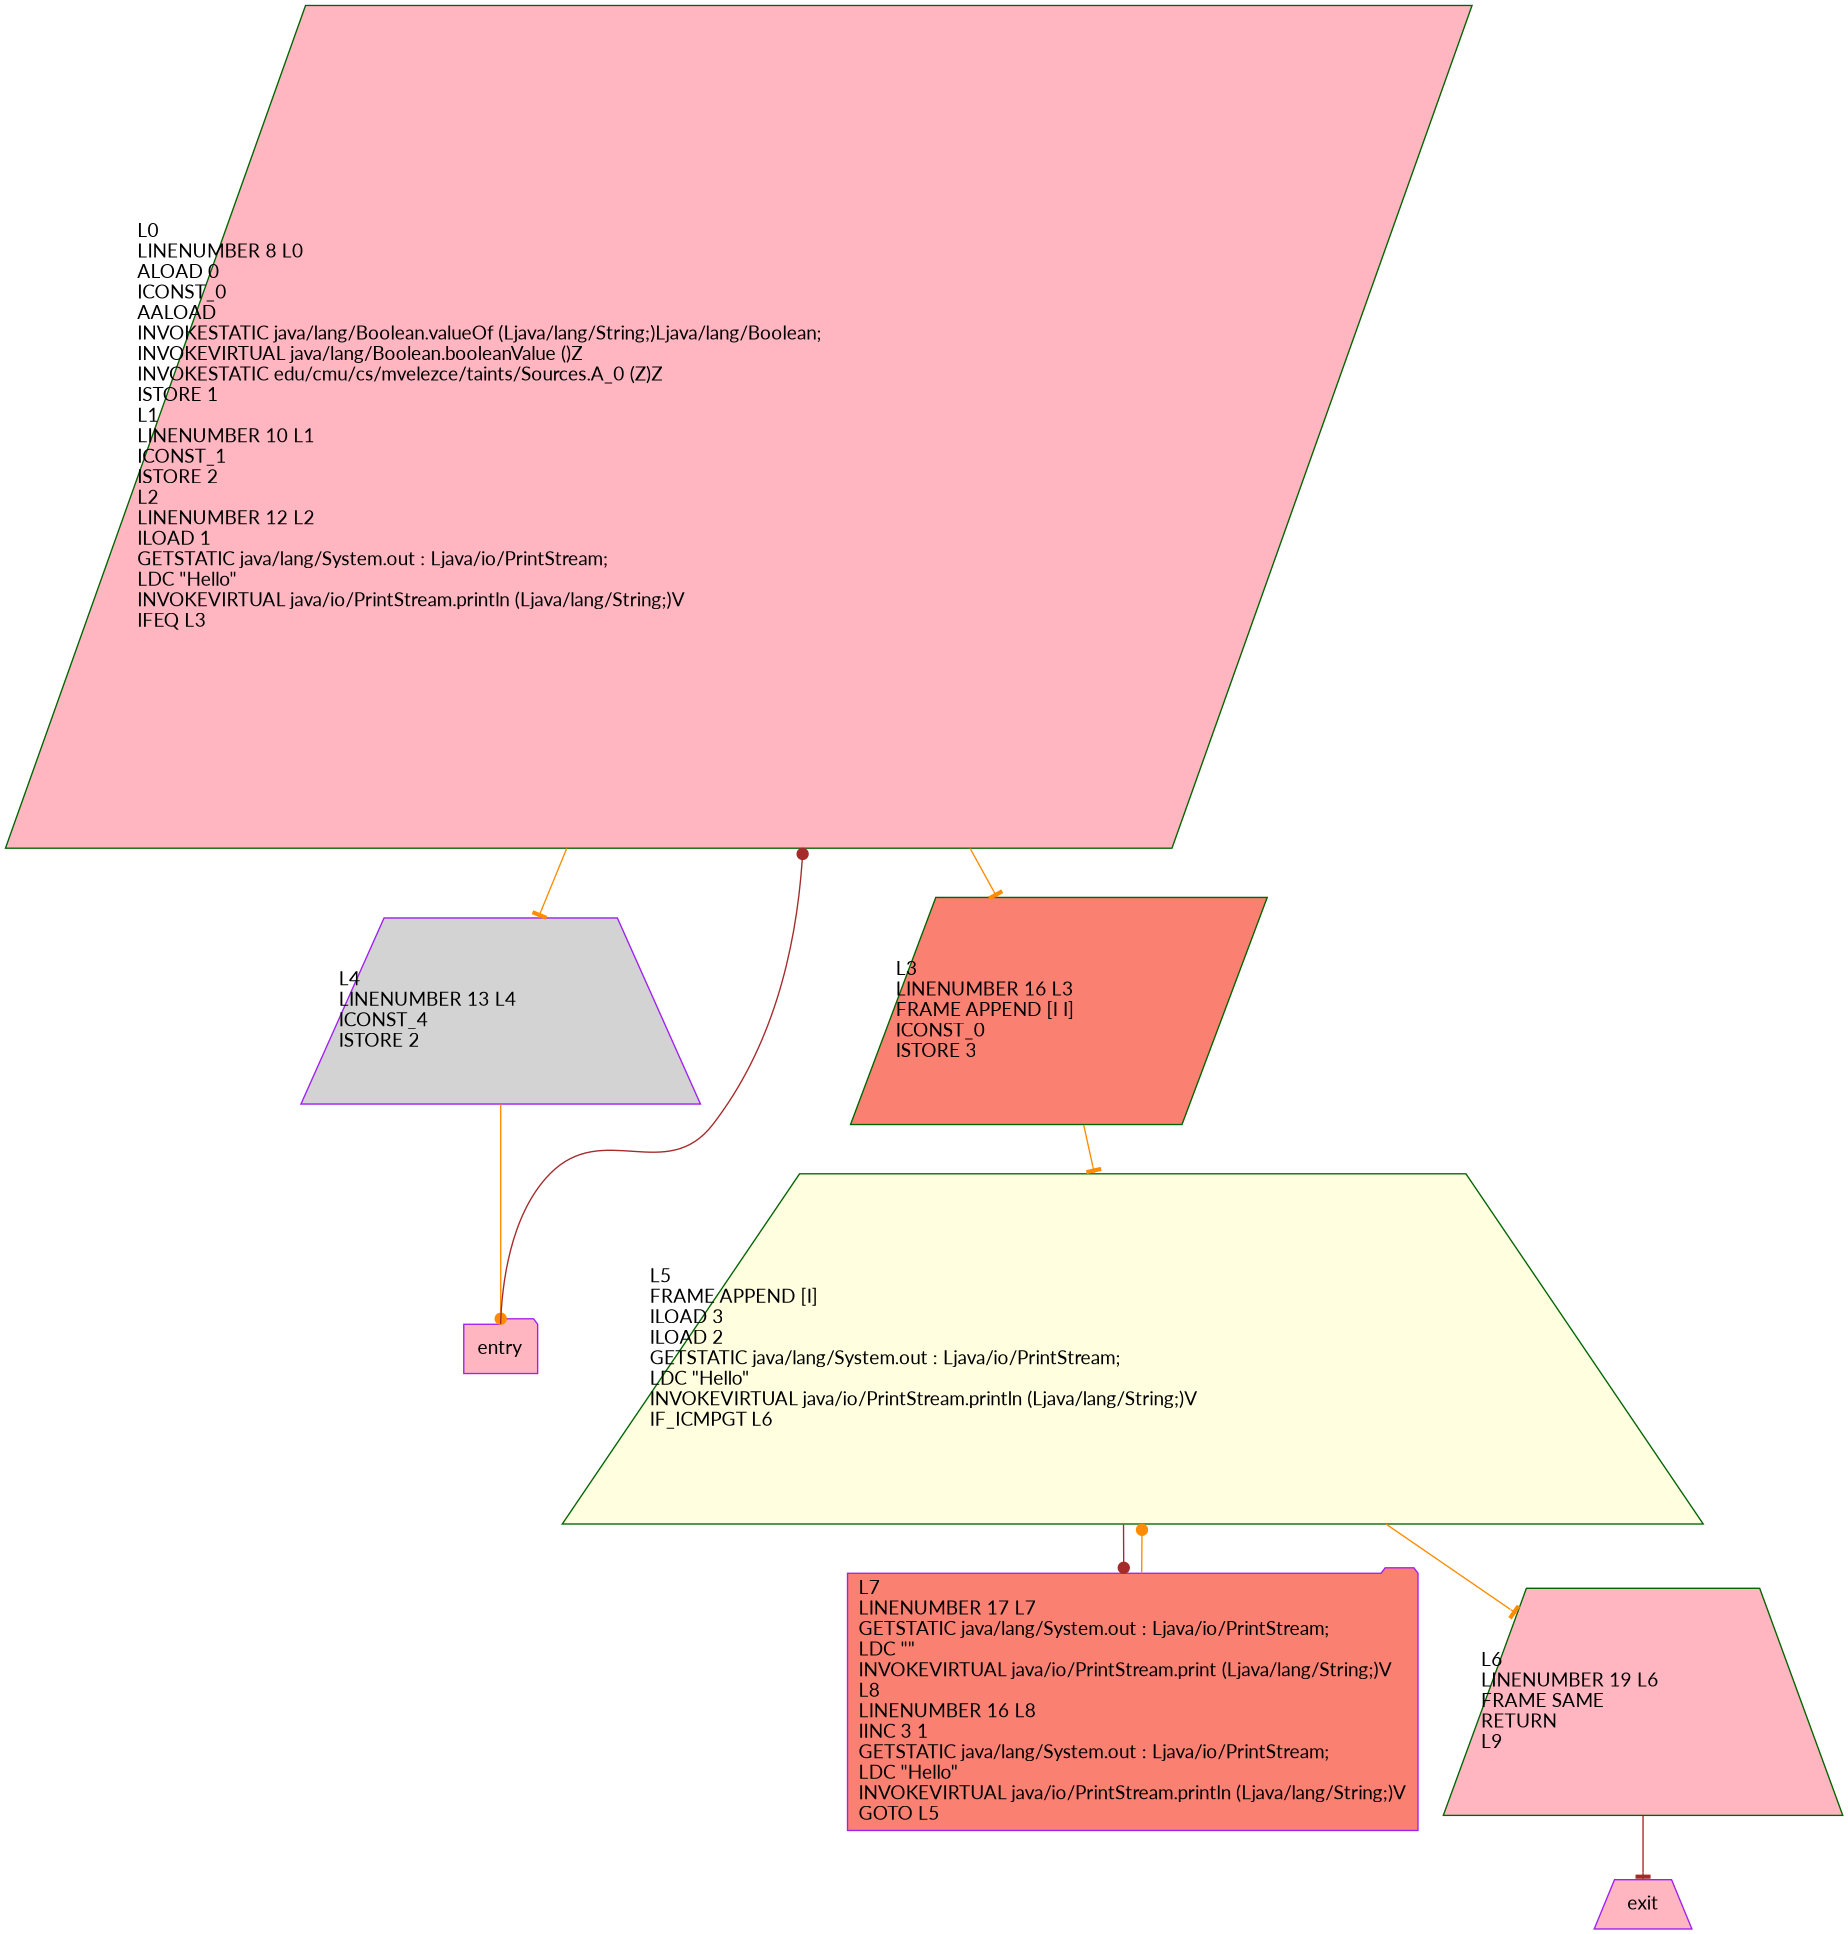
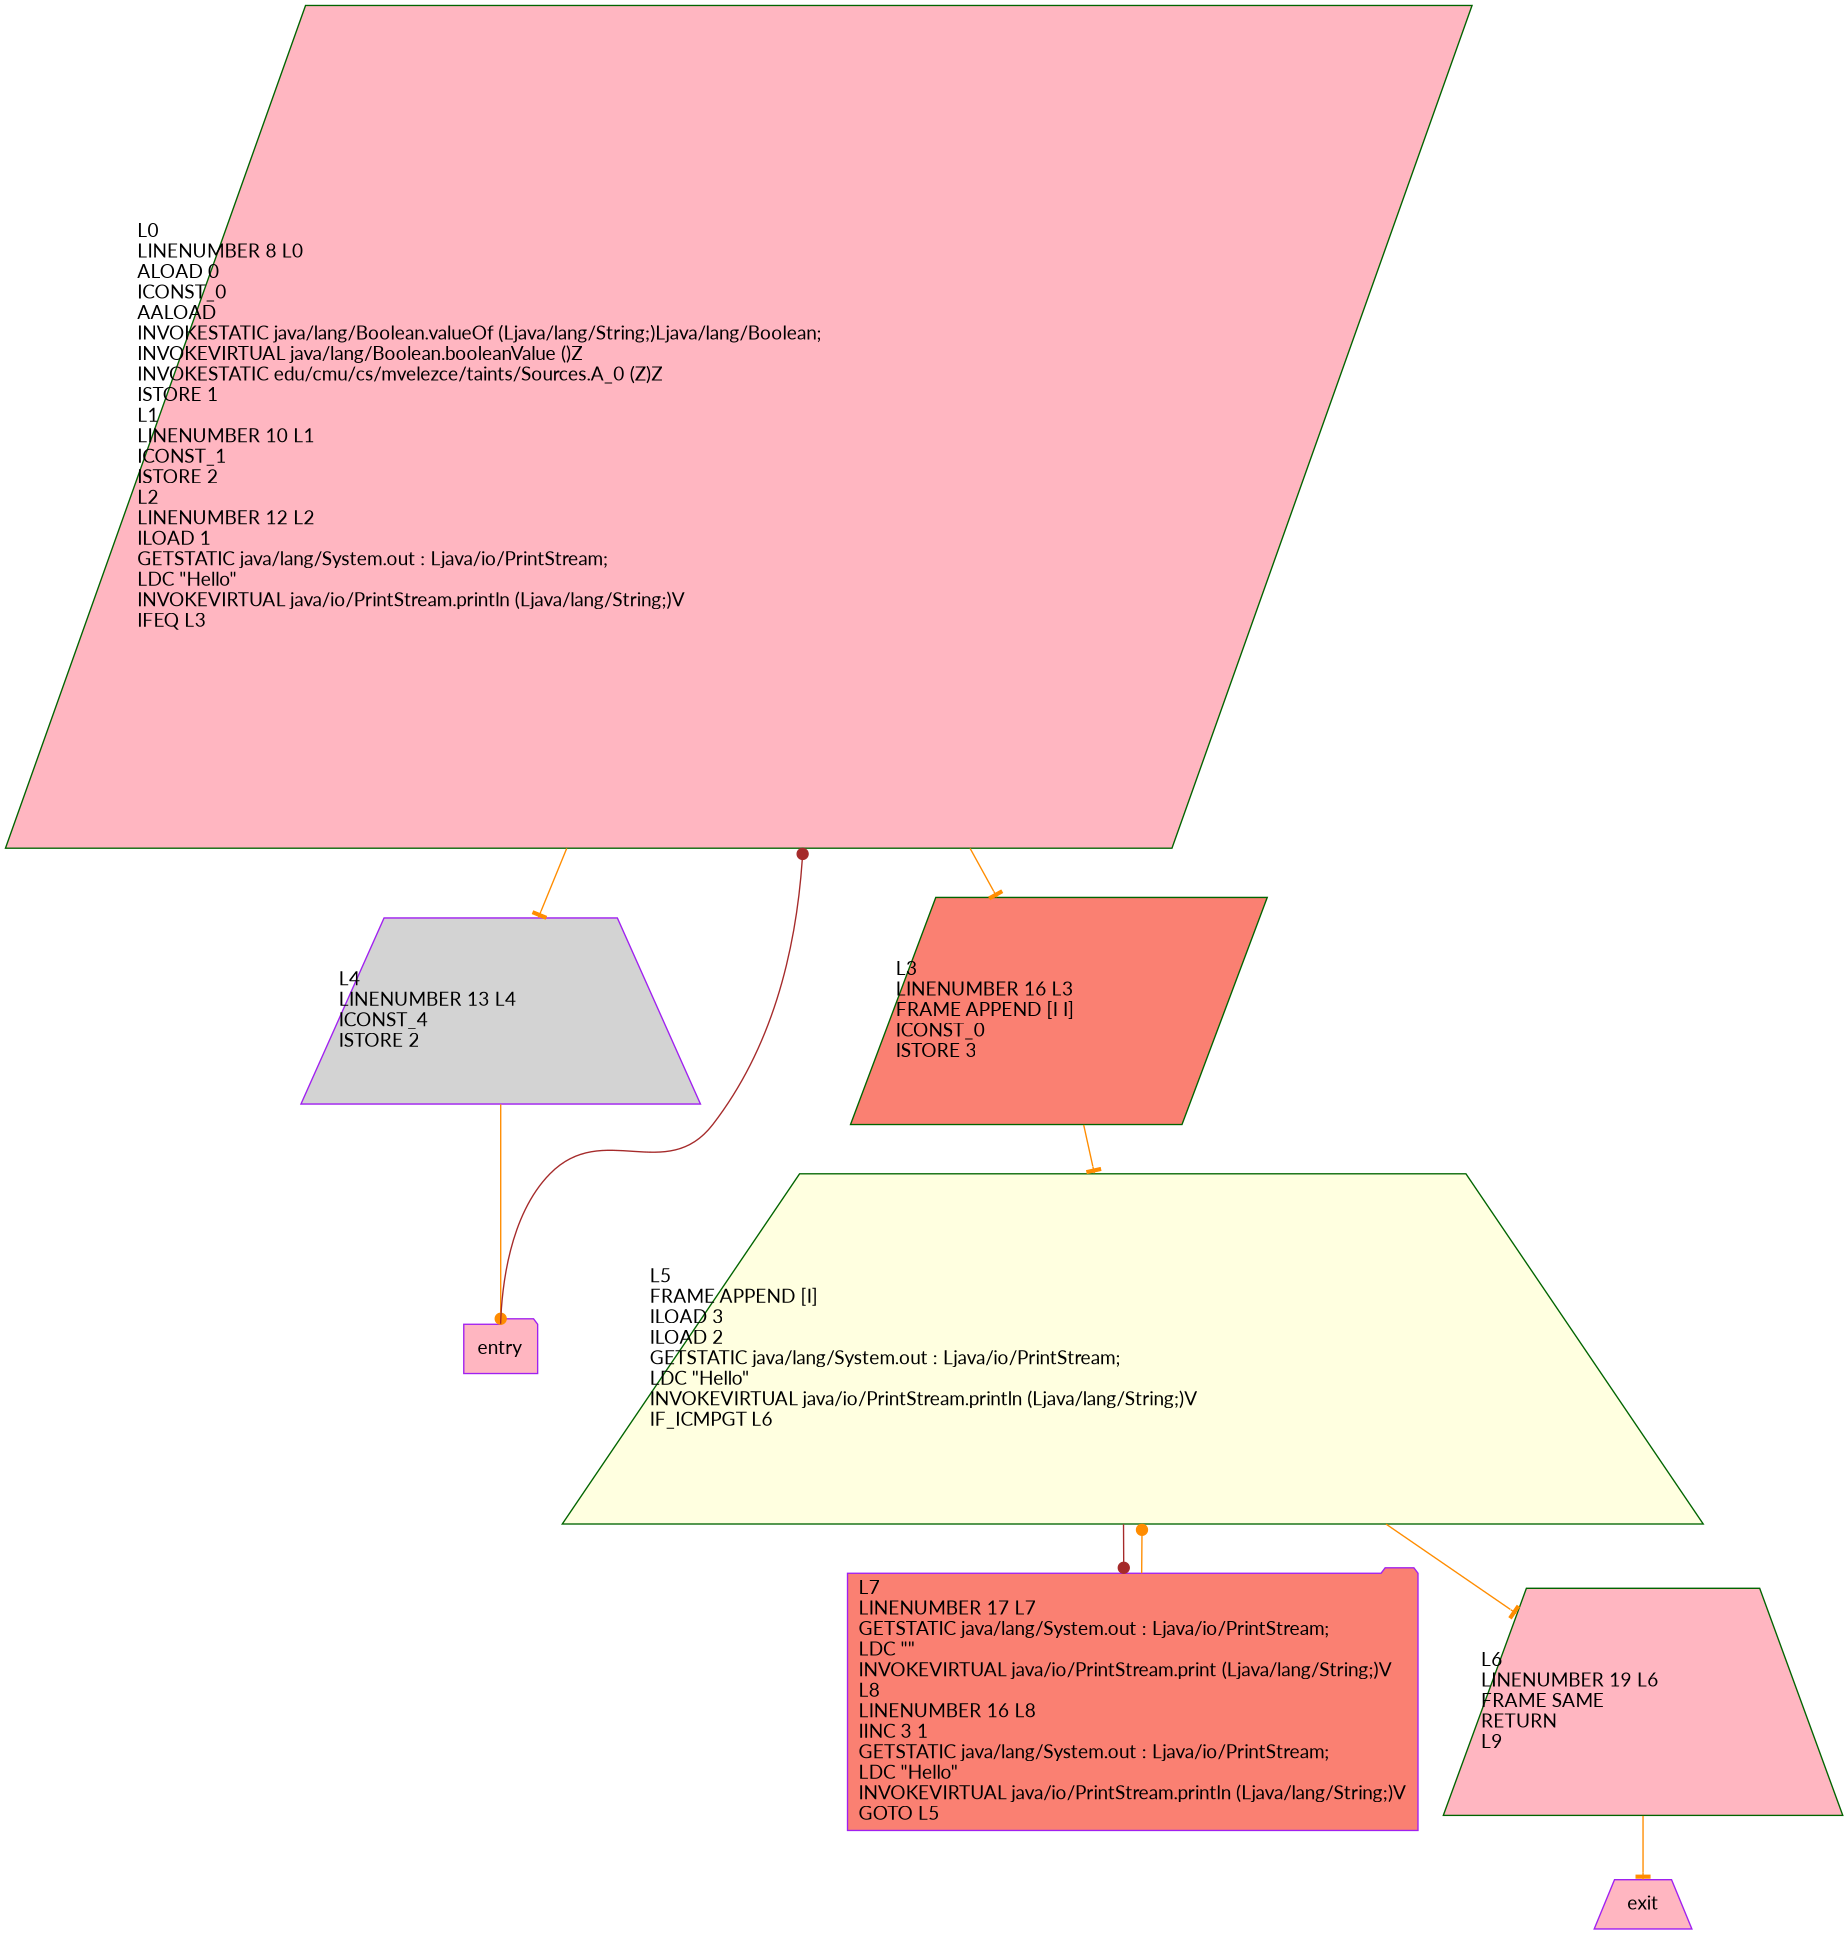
edge "L6 LINENUMBER 19 L6 FRAME SAME RETURN L9" -> "exit": color brown -> darkorange
